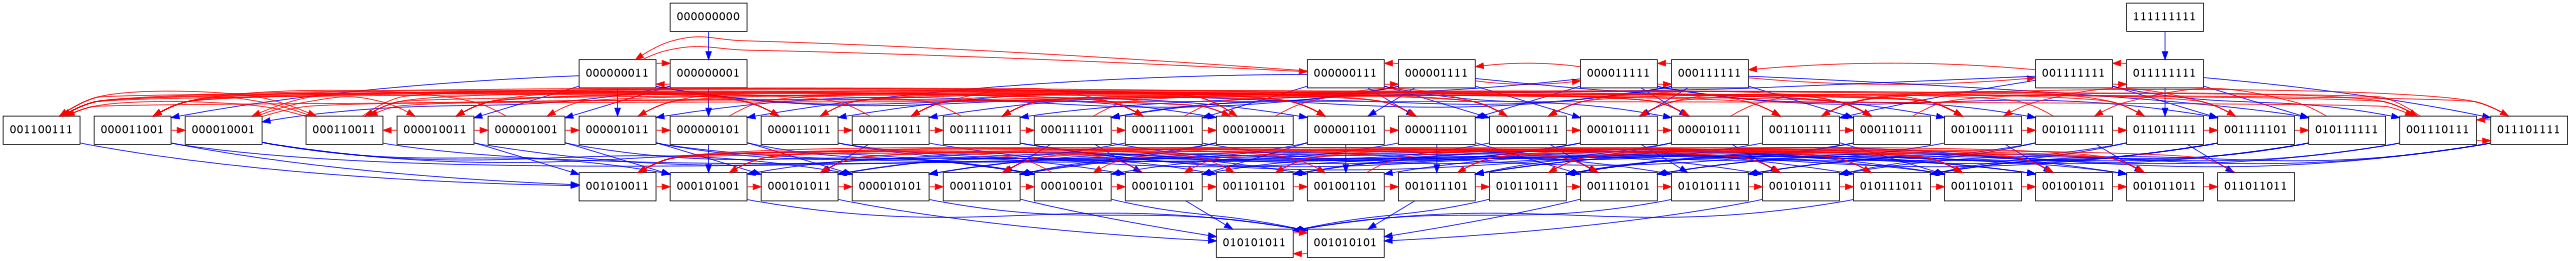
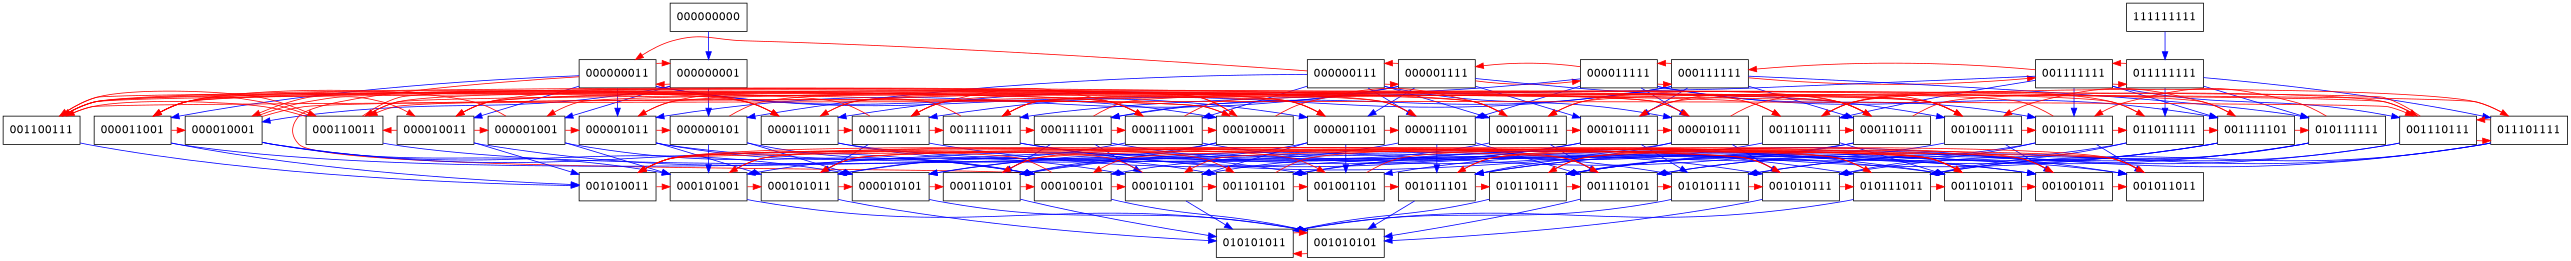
edge "000000011" -> "000000111": now "000000011" -> "000100101"
edge "001111111" -> "001011111": added
node "011011011": removed
